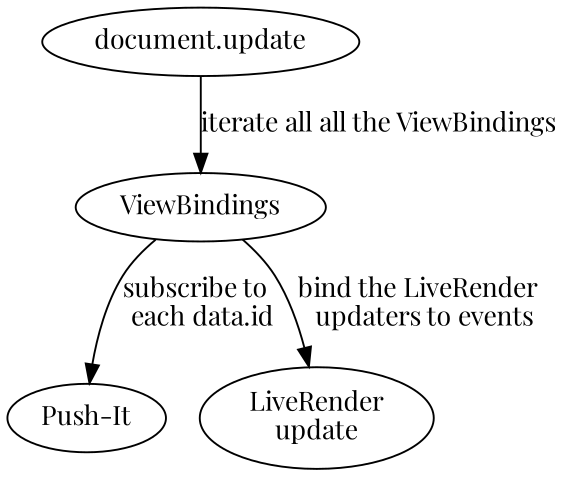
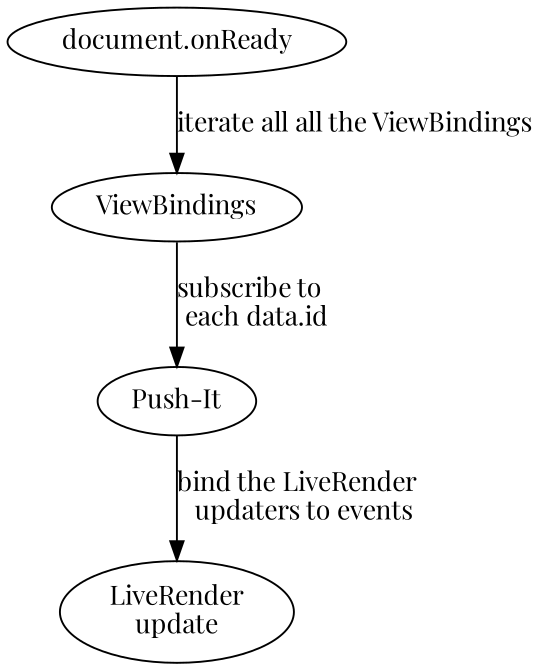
node "document.update": label "document.update" -> "document.onReady"
edge "ViewBindings" -> "LiveRender update": now "Push-It" -> "LiveRender update"
